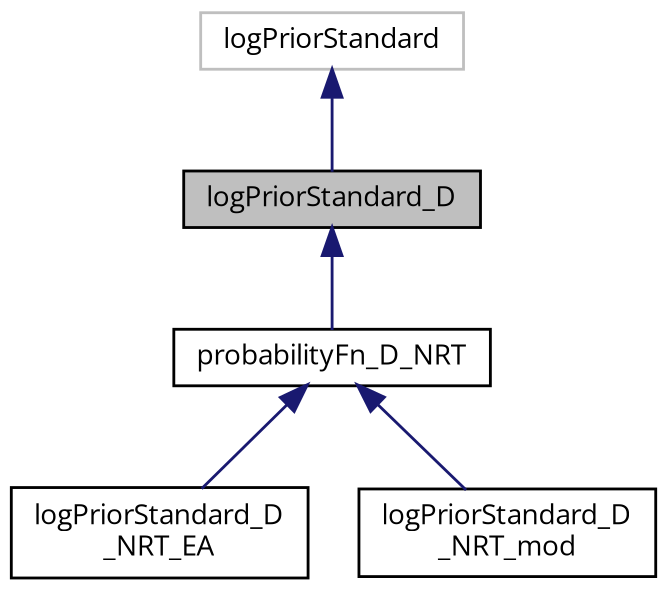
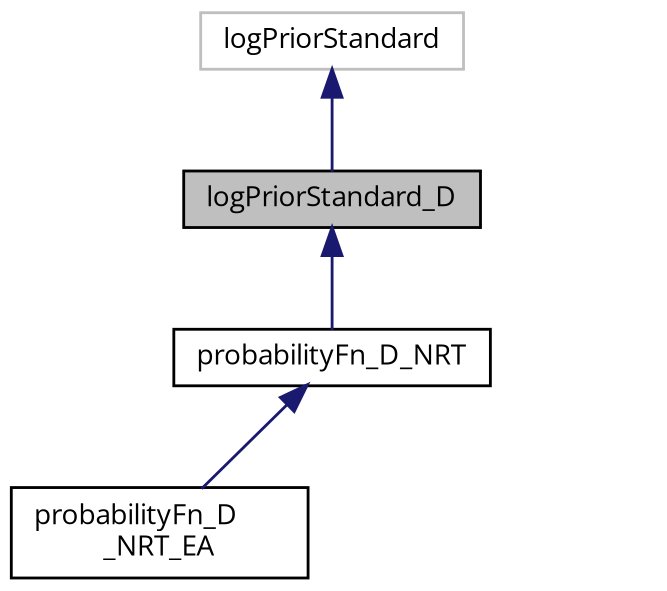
node "logPriorStandard_D _NRT_EA": label "logPriorStandard_D _NRT_EA" -> "probabilityFn_D _NRT_EA"
node "logPriorStandard_D _NRT_mod": removed
